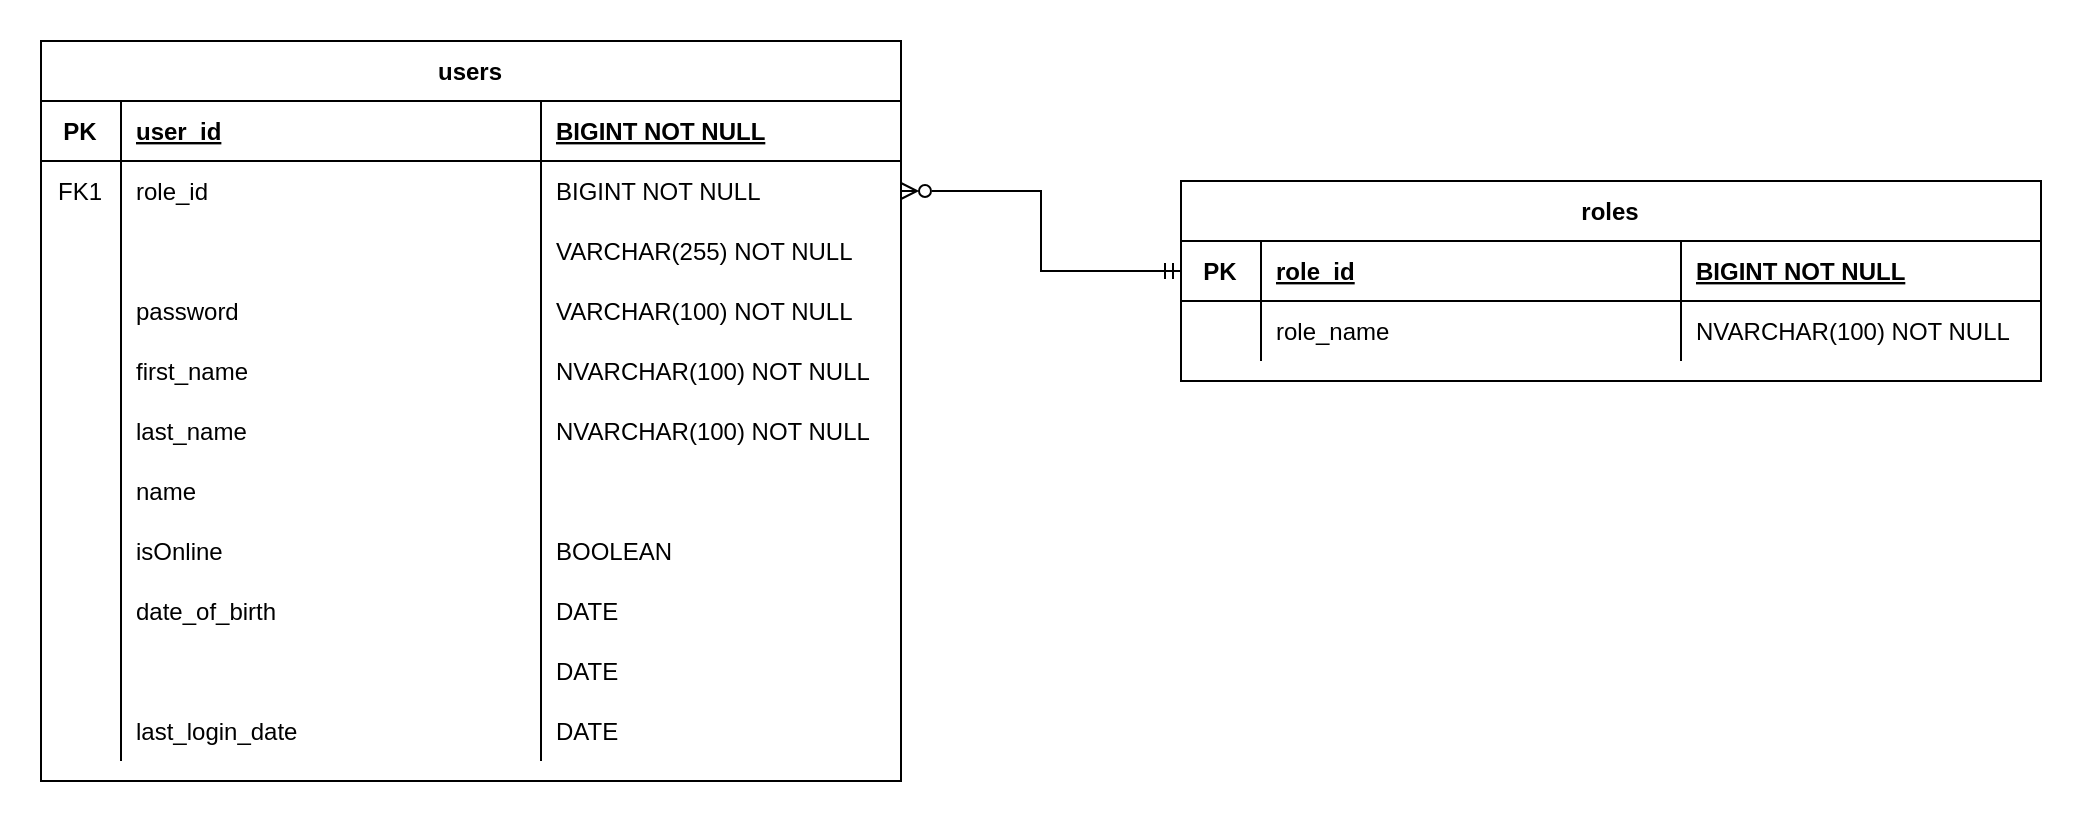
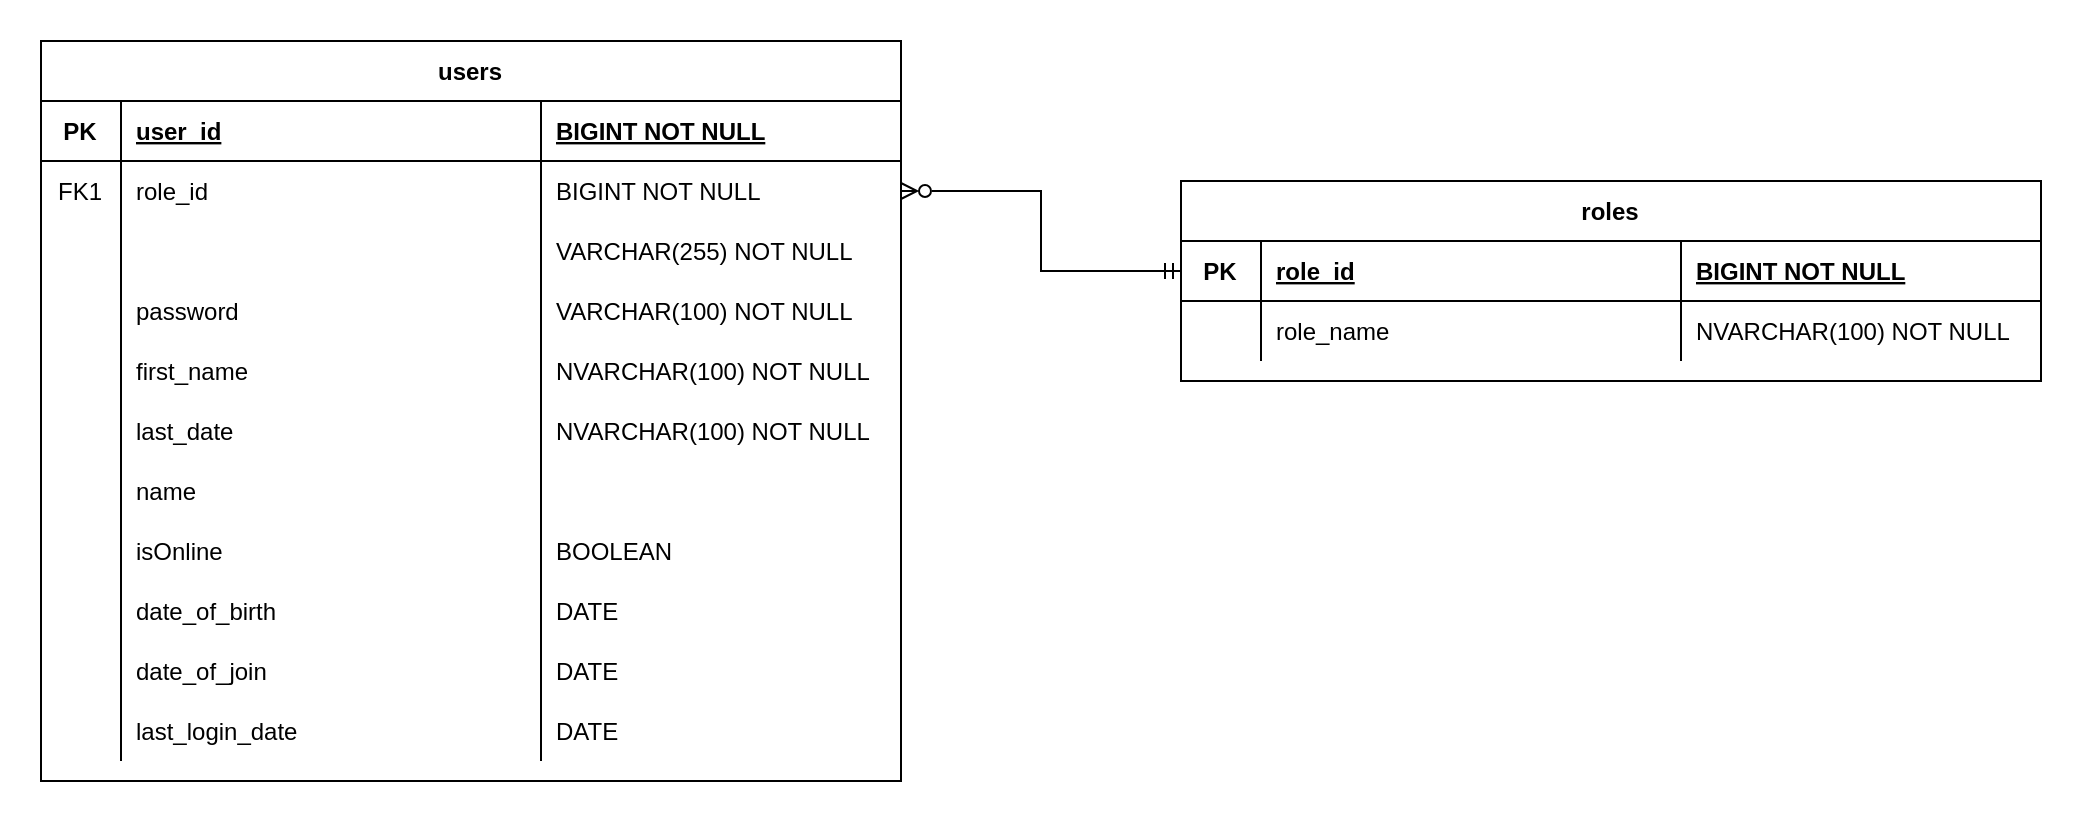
node "last_name": label "last_name" -> "last_date"
node "date_of_join": added
